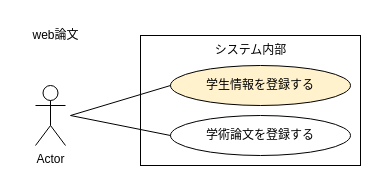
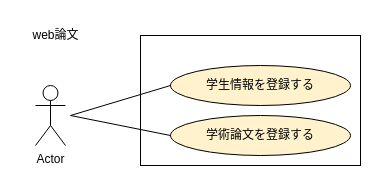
node "システム内部": removed
node "学術論文を登録する": fillcolor #ffffff -> #fff2cc
